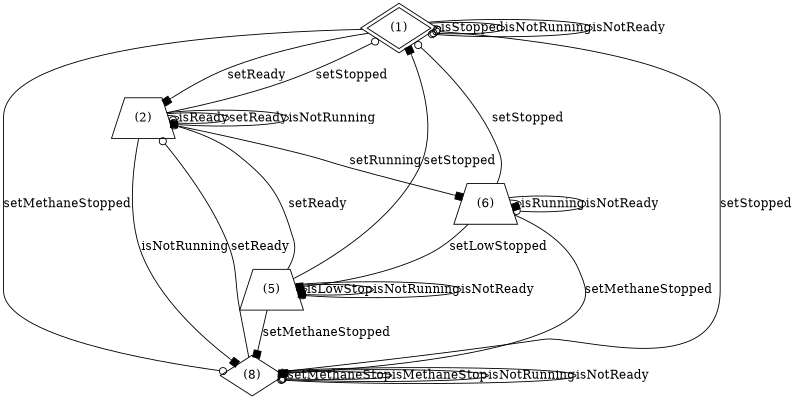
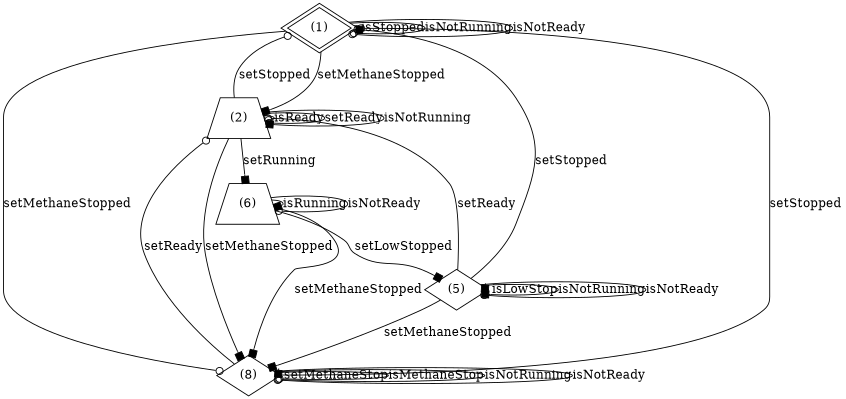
edge "(1)" -> "(2)": label "setReady" -> "setMethaneStopped"
edge "(6)" -> "(1)": removed, label "setStopped"
edge "(2)" -> "(8)": label "isNotRunning" -> "setMethaneStopped"
node "(5)": shape trapezium -> diamond
